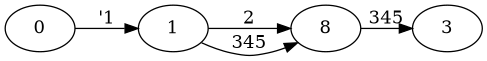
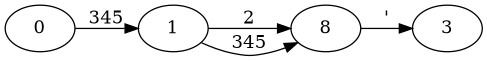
edge "0" -> "1": label "'1" -> "345"
edge "8" -> "3": label "345" -> "'"
